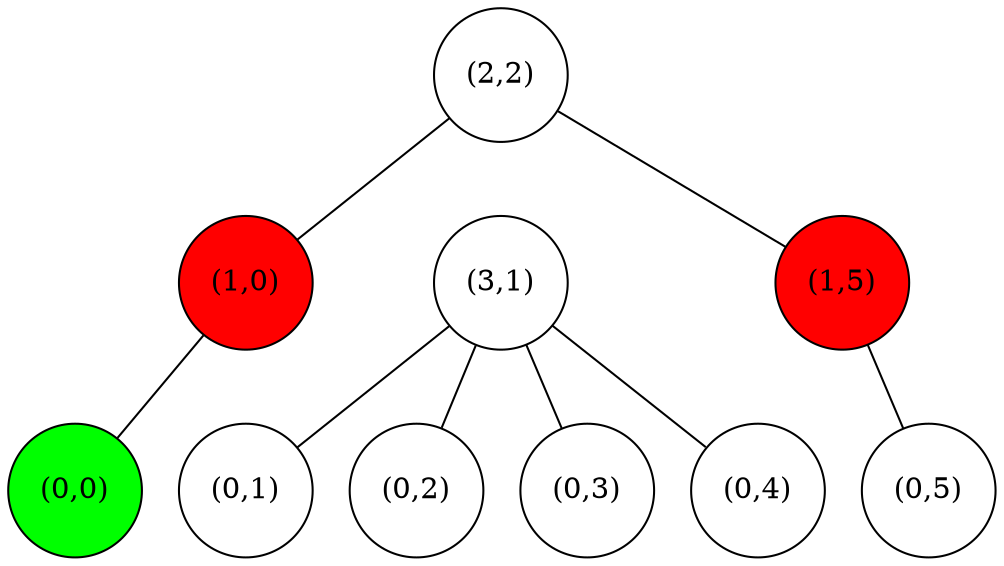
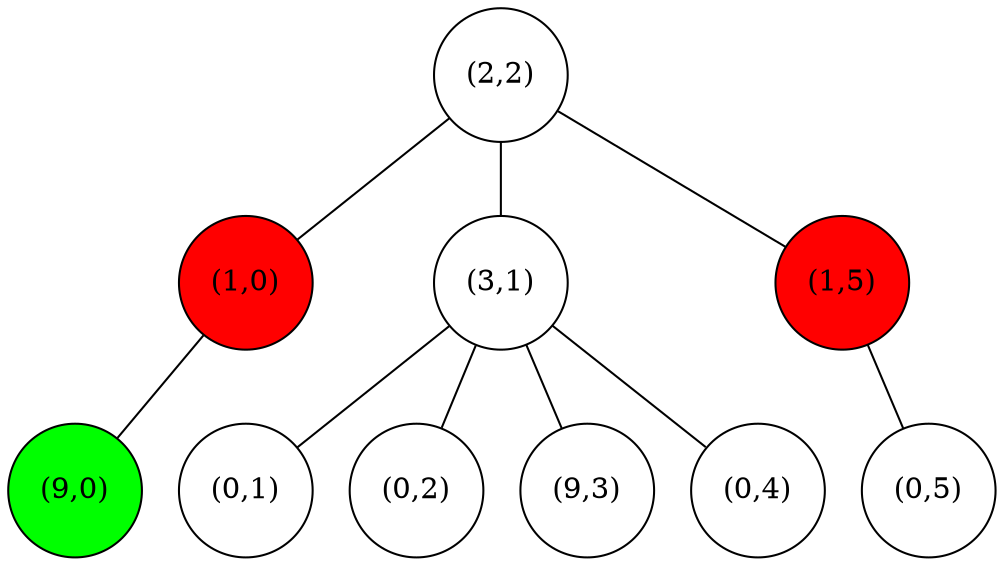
edge "(2,2)" -- "(3,1)": added
node "(0,0)": label "(0,0)" -> "(9,0)"
node "(0,3)": label "(0,3)" -> "(9,3)"
